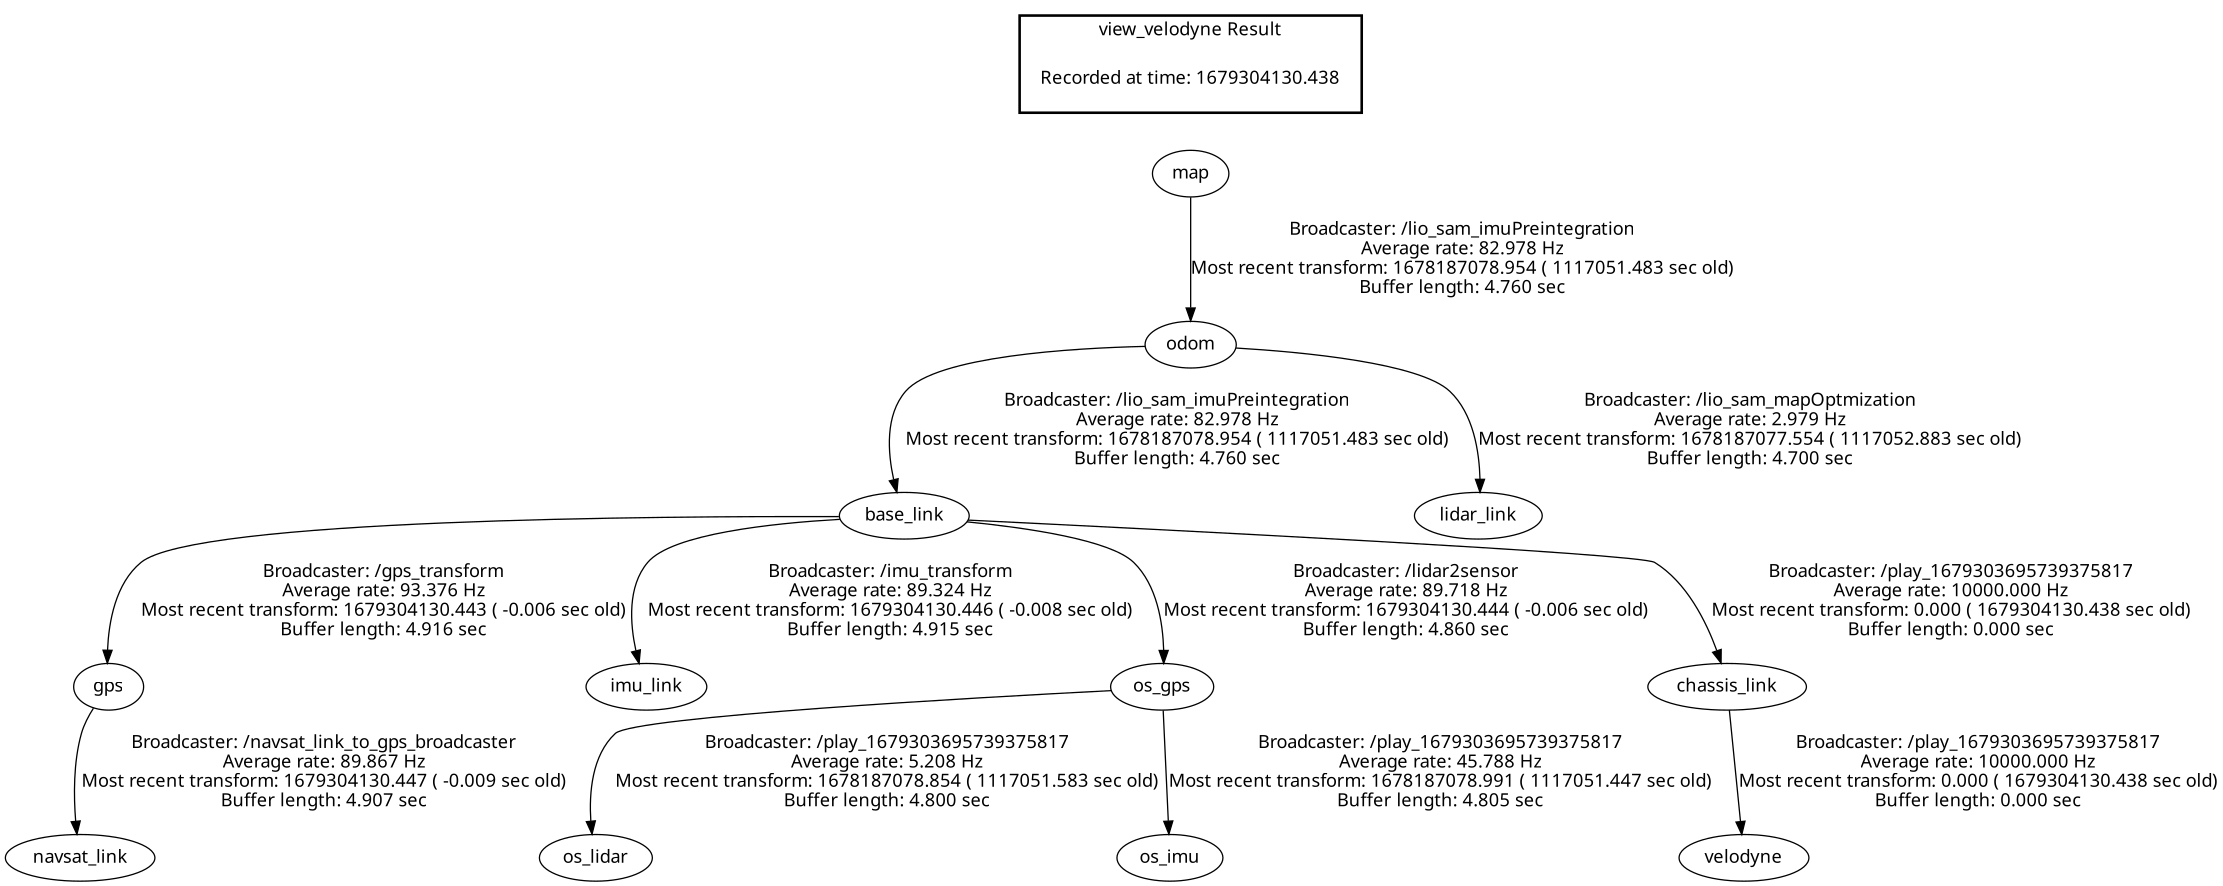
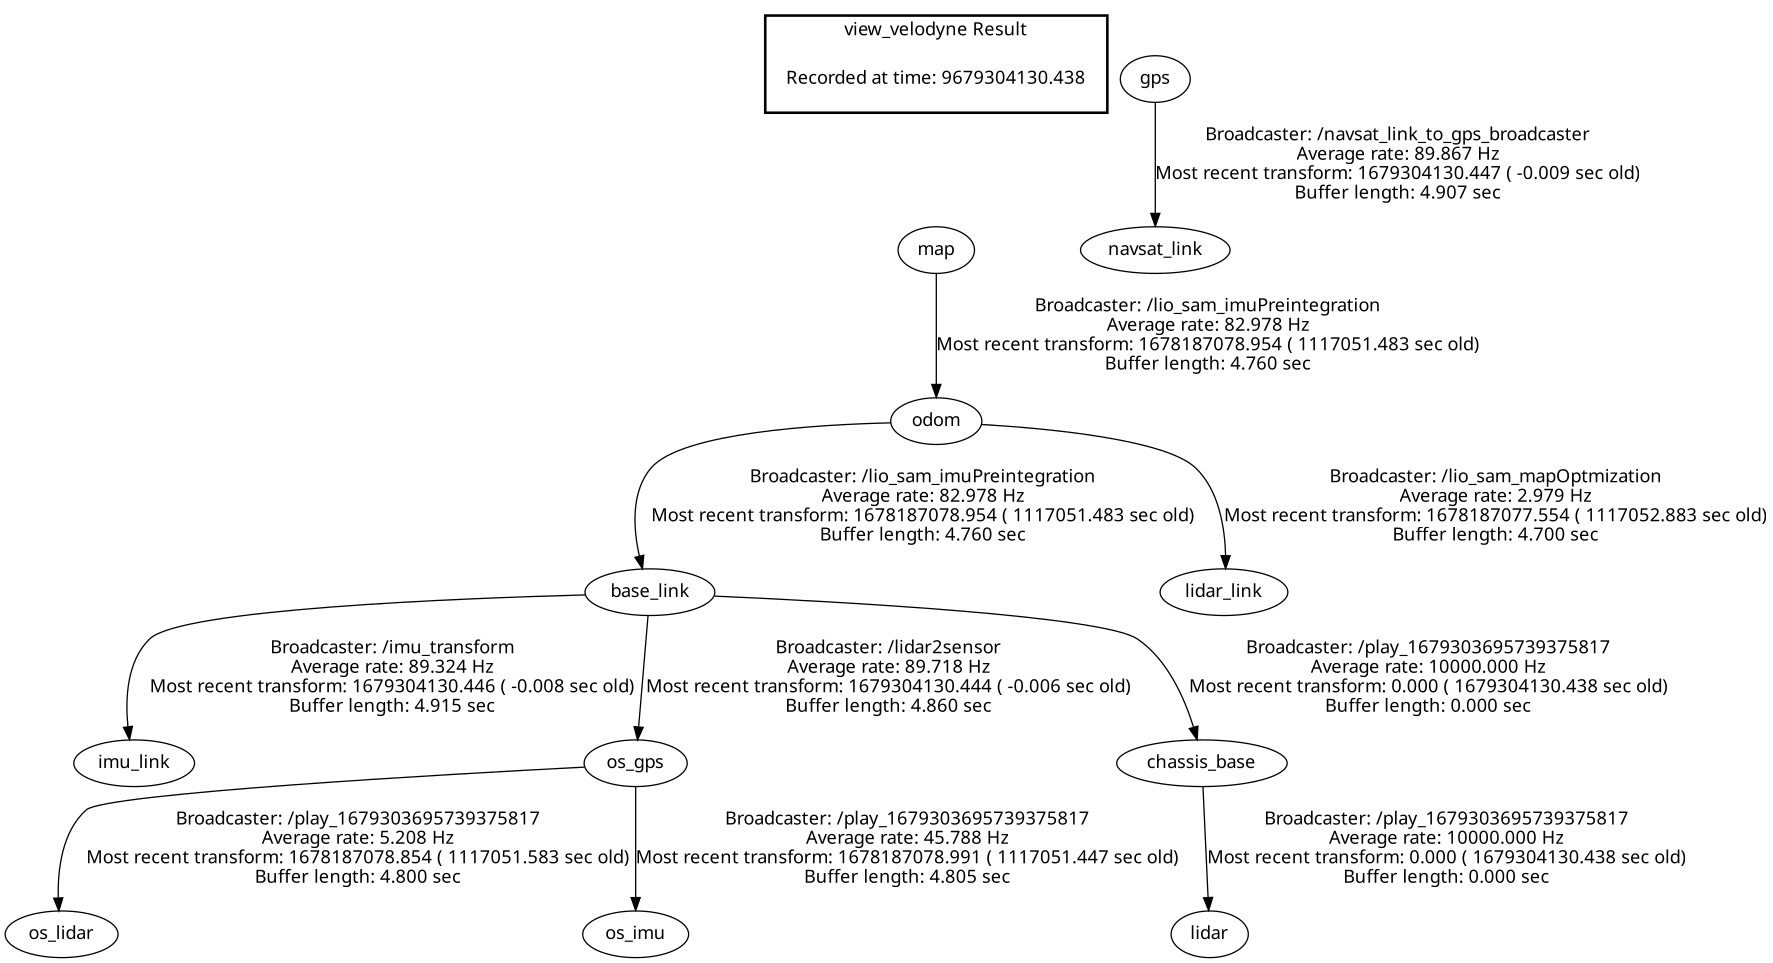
node "Recorded at time: 1679304130.438": label "Recorded at time: 1679304130.438" -> "Recorded at time: 9679304130.438"
edge "base_link" -> "gps": removed, label "Broadcaster: /gps_transform Average rate: 93.376 Hz Most recent transform: 1679304130.443 ( -0.006 sec old) Buffer length: 4.916 sec"
node "chassis_link": label "chassis_link" -> "chassis_base"
node "velodyne": label "velodyne" -> "lidar"
